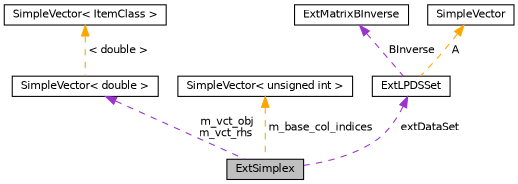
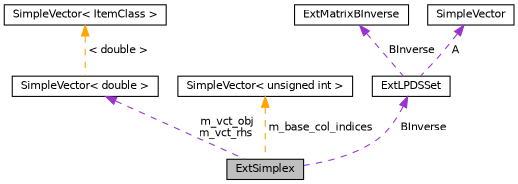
edge "ExtLPDSSet" -> "SimpleVector": color orange -> darkorchid3
edge "ExtSimplex" -> "ExtLPDSSet": label " extDataSet" -> " BInverse"
